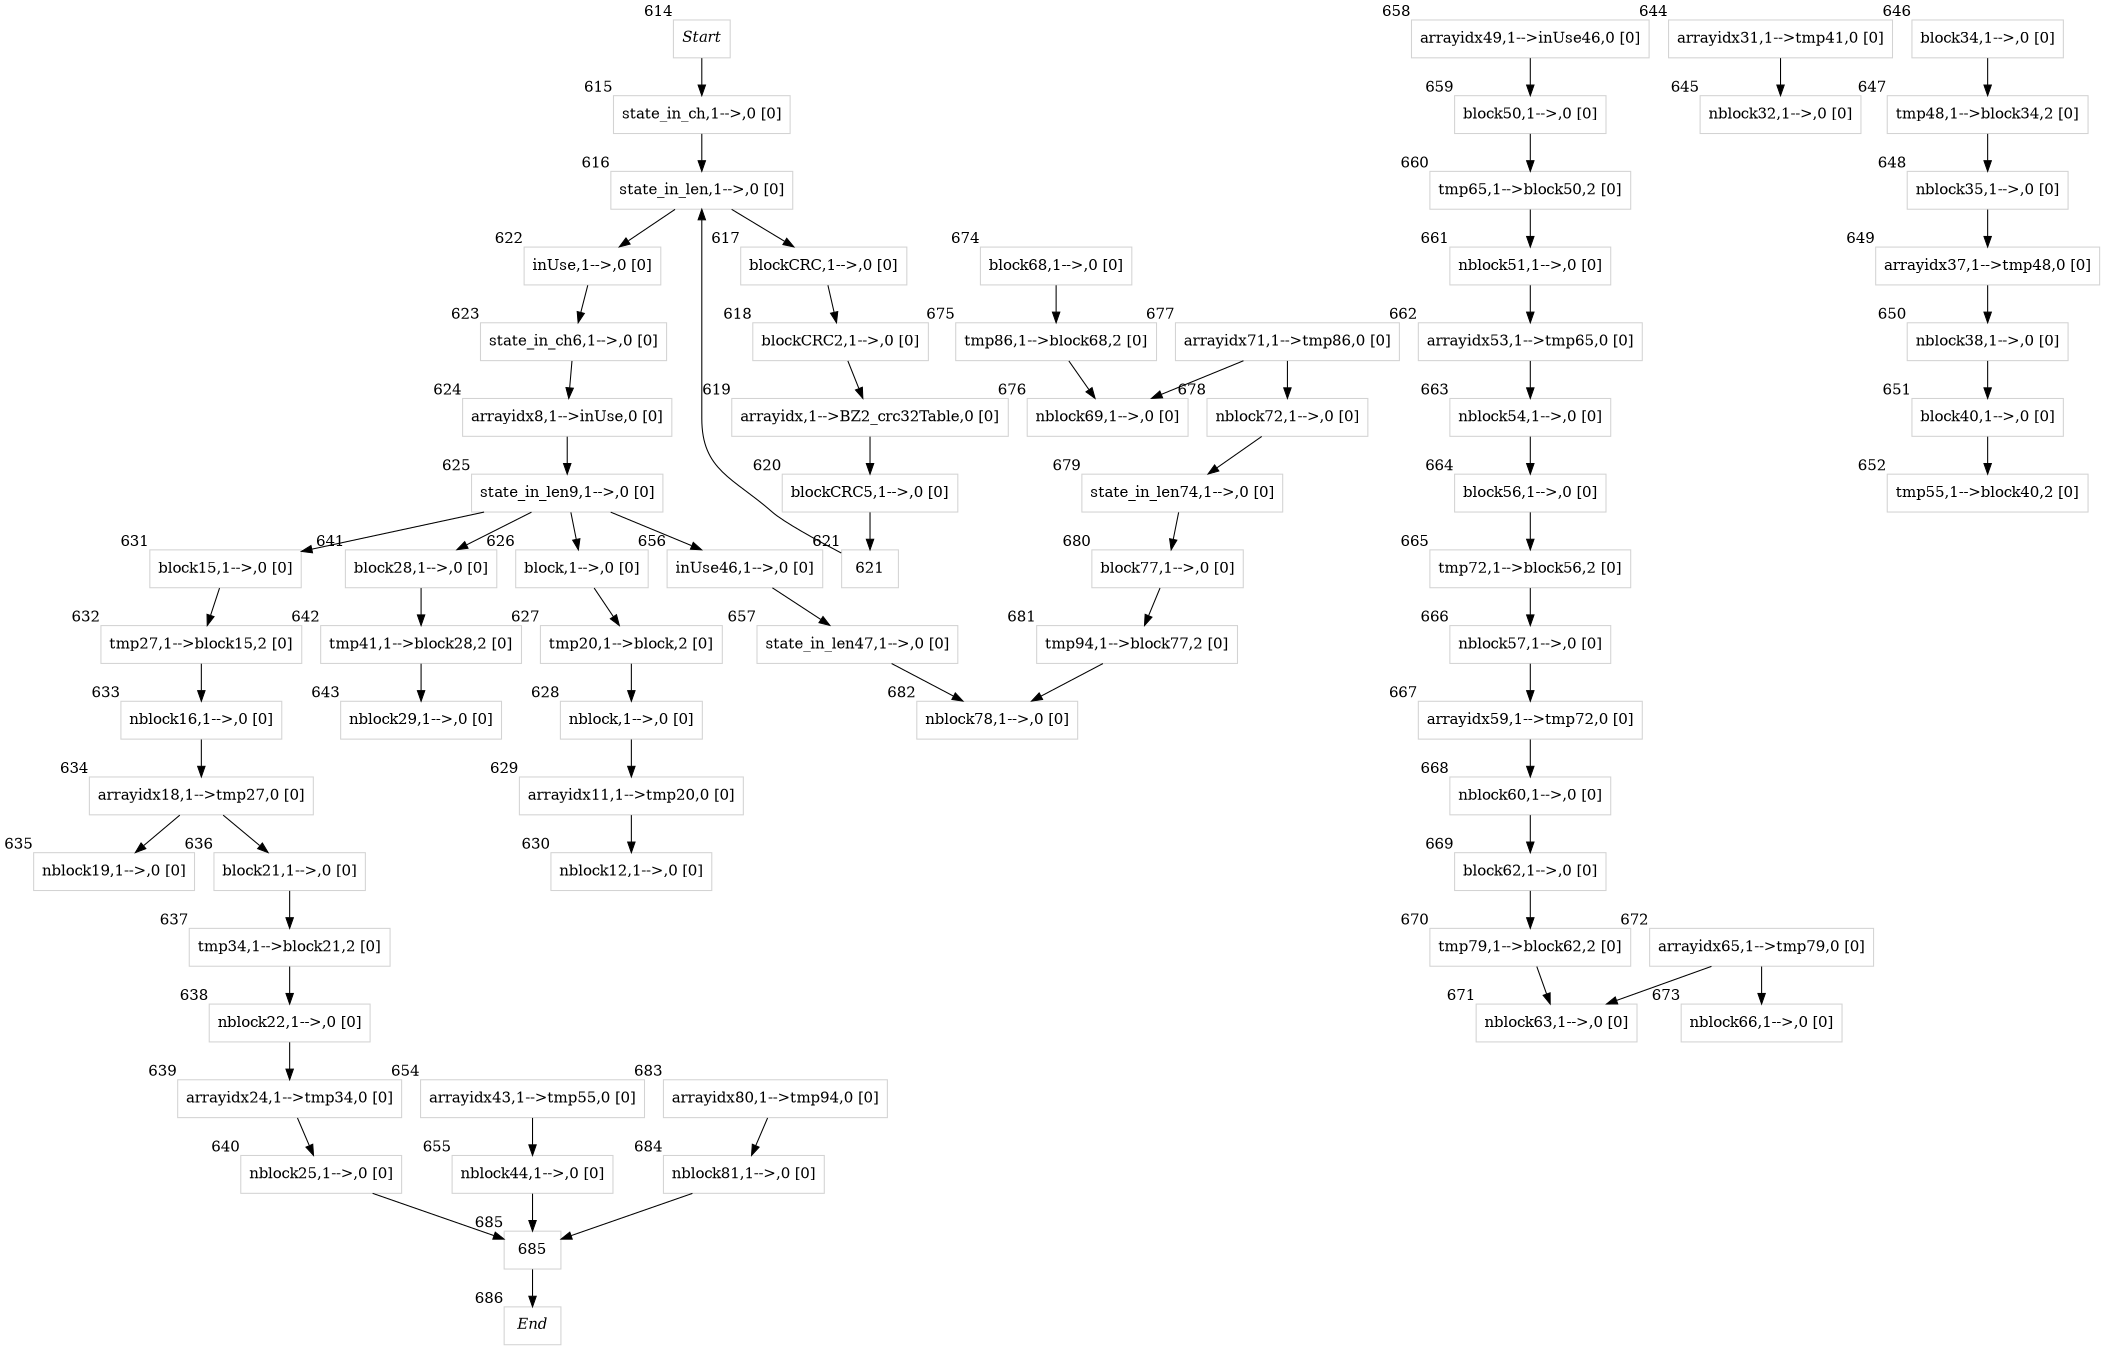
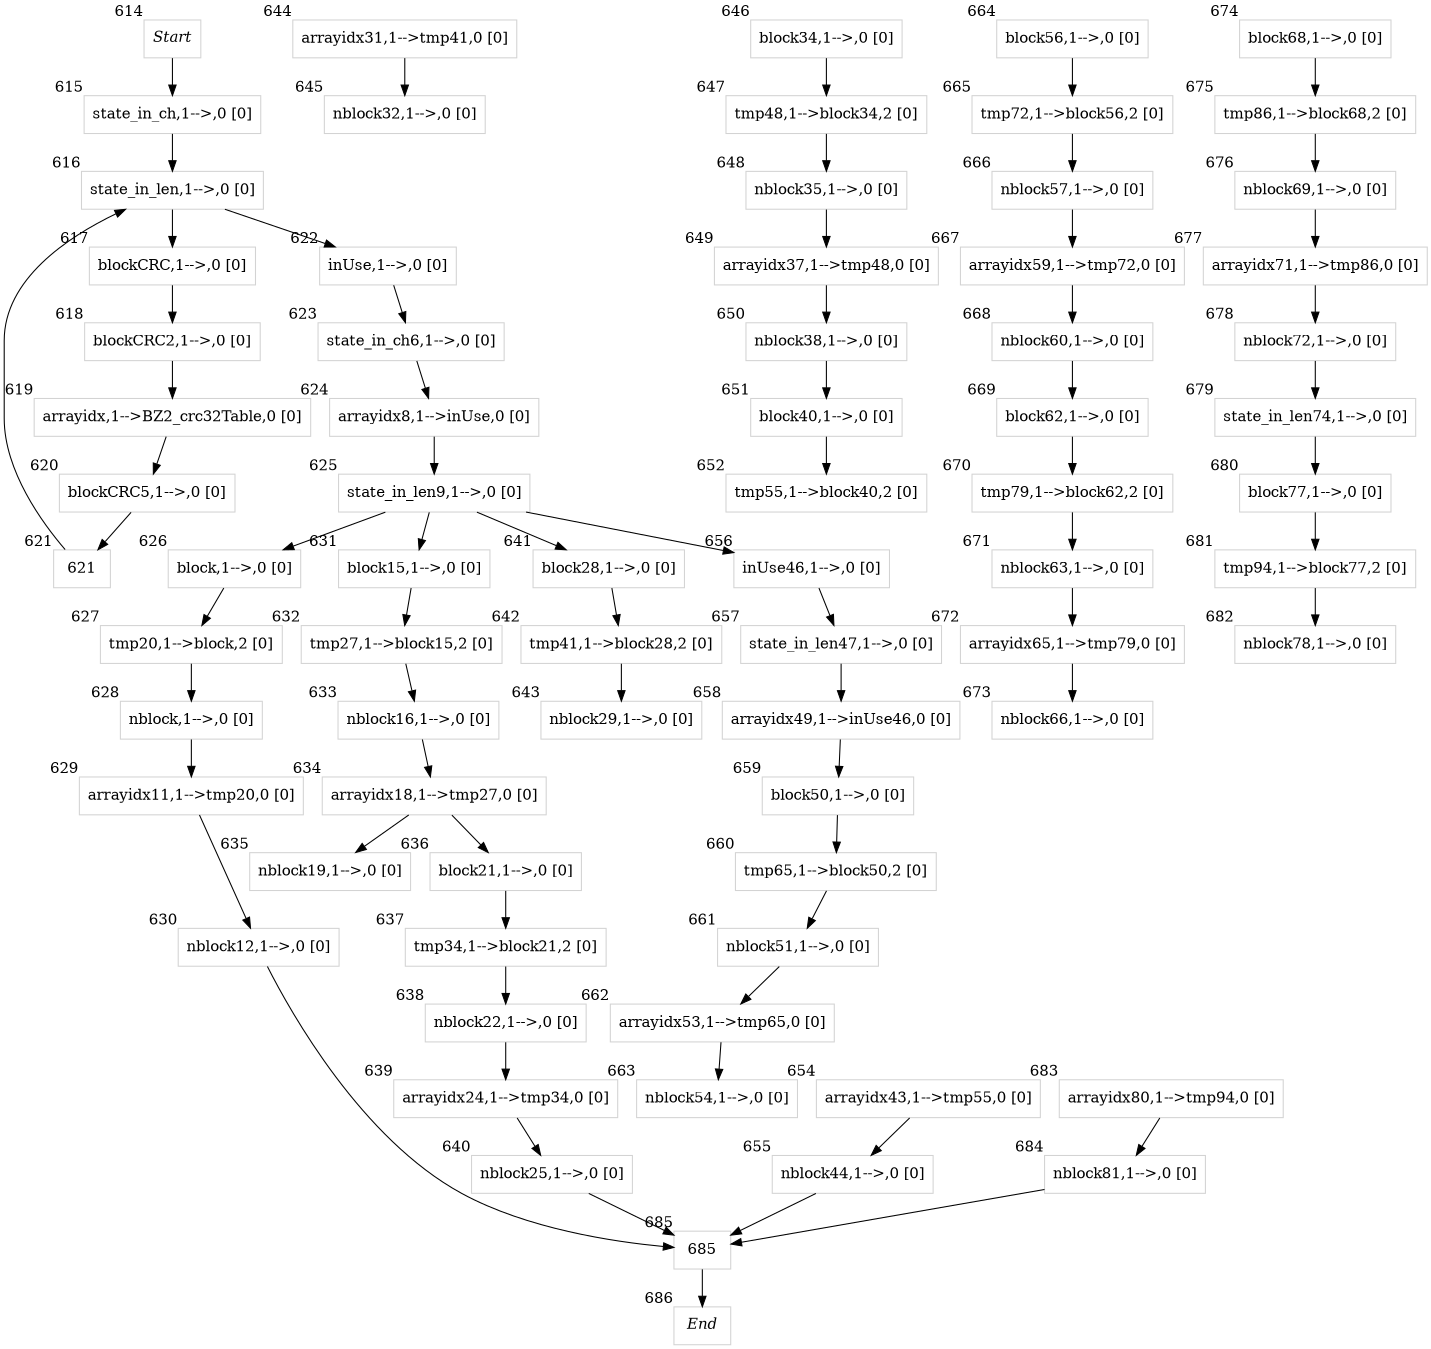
edge "arrayidx71,1-->tmp86,0 [0] 677" -> "nblock69,1-->,0 [0] 676": reversed
edge "nblock54,1-->,0 [0] 663" -> "block56,1-->,0 [0] 664": removed
edge "state_in_len47,1-->,0 [0] 657" -> "nblock78,1-->,0 [0] 682": now "state_in_len47,1-->,0 [0] 657" -> "arrayidx49,1-->inUse46,0 [0] 658"
edge "arrayidx65,1-->tmp79,0 [0] 672" -> "nblock63,1-->,0 [0] 671": reversed
edge "nblock12,1-->,0 [0] 630" -> "685 685": added
